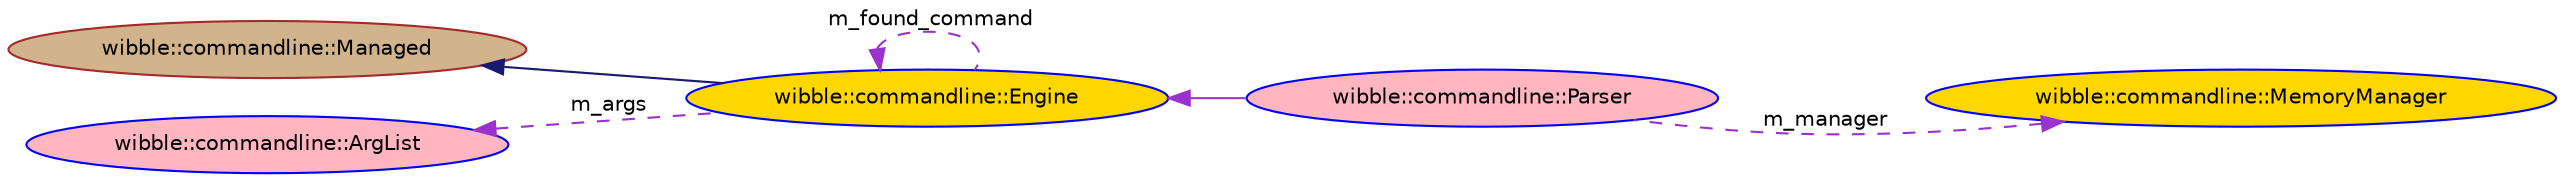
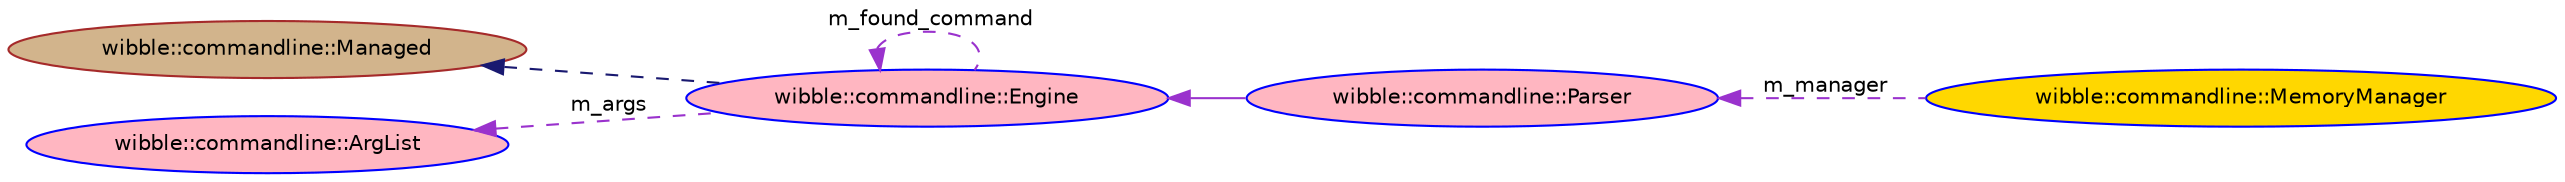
edge "wibble::commandline::Engine" -> "wibble::commandline::Managed": style solid -> dashed
node "wibble::commandline::Engine": fillcolor gold -> lightpink
edge "wibble::commandline::Parser" -> "wibble::commandline::MemoryManager": reversed
